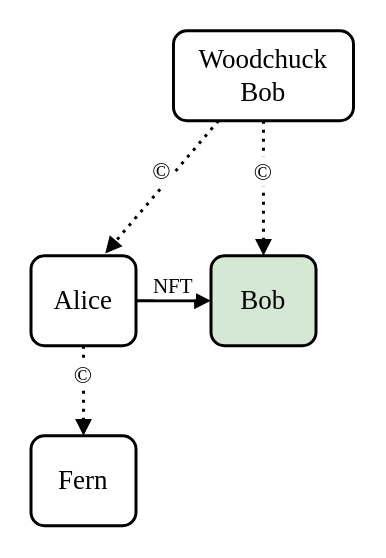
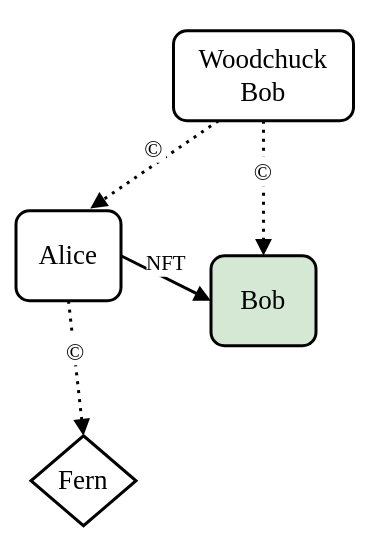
node "Alice": moved (83, 301) -> (68, 256)
node "Fern": shape rounded rectangle -> diamond
